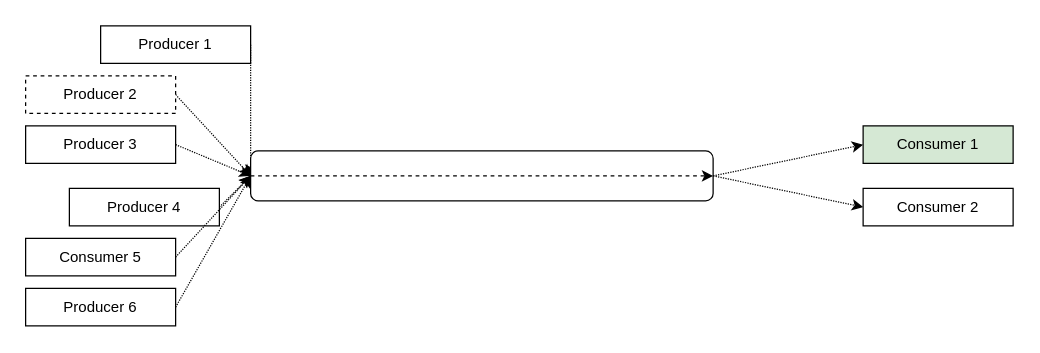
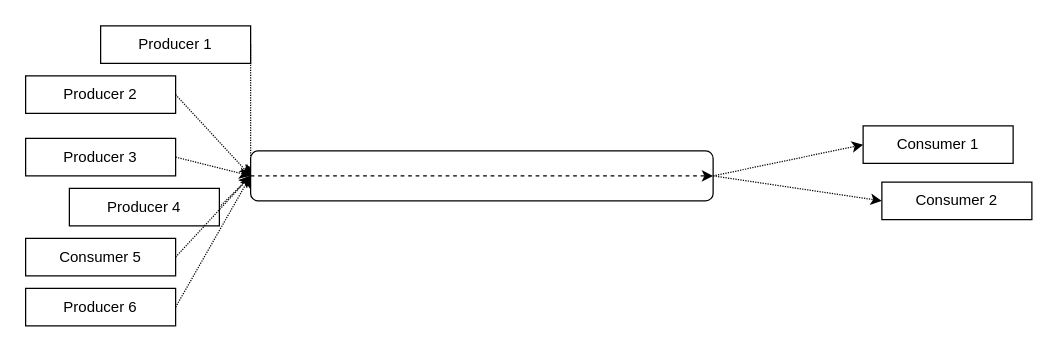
node "Producer 2": style dashed -> solid
node "Producer 3": moved (101, 144) -> (101, 157)
node "Consumer 1": fillcolor #d5e8d4 -> #ffffff
node "Consumer 2": moved (938, 207) -> (957, 201)
